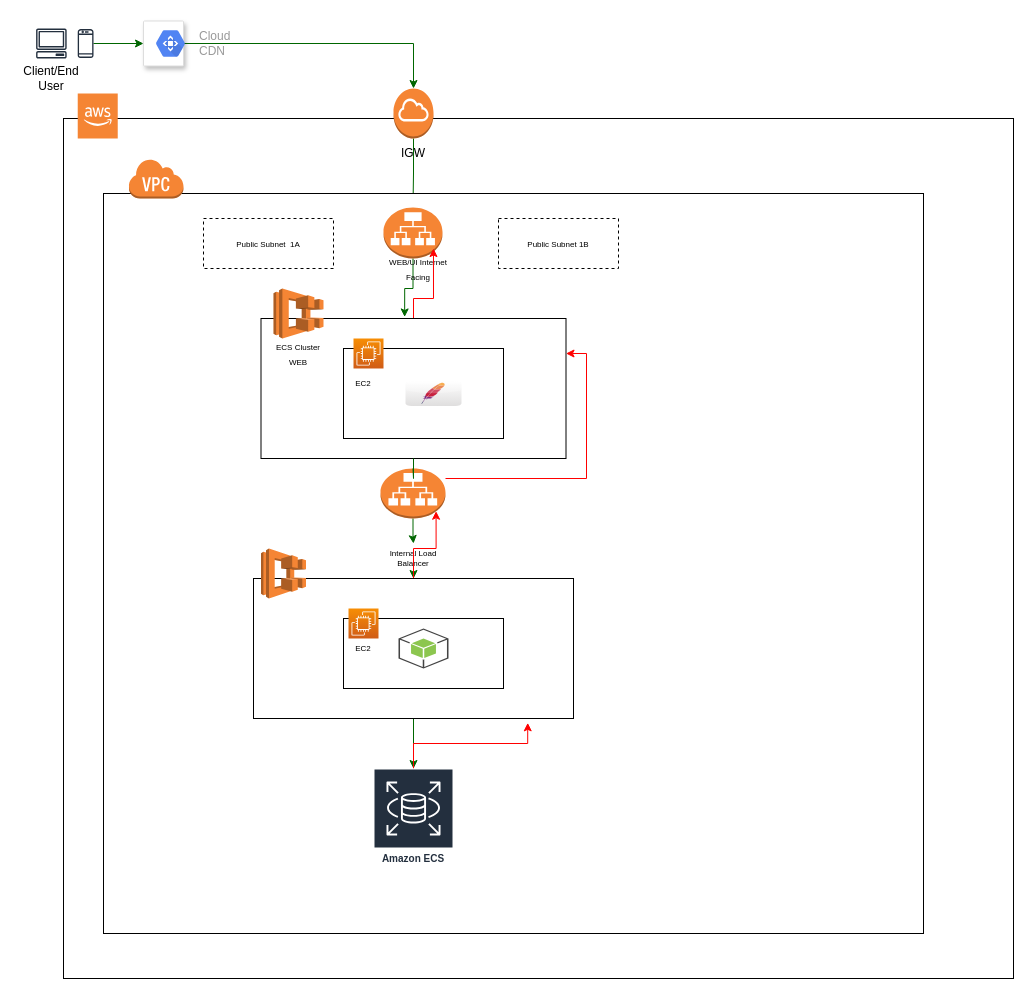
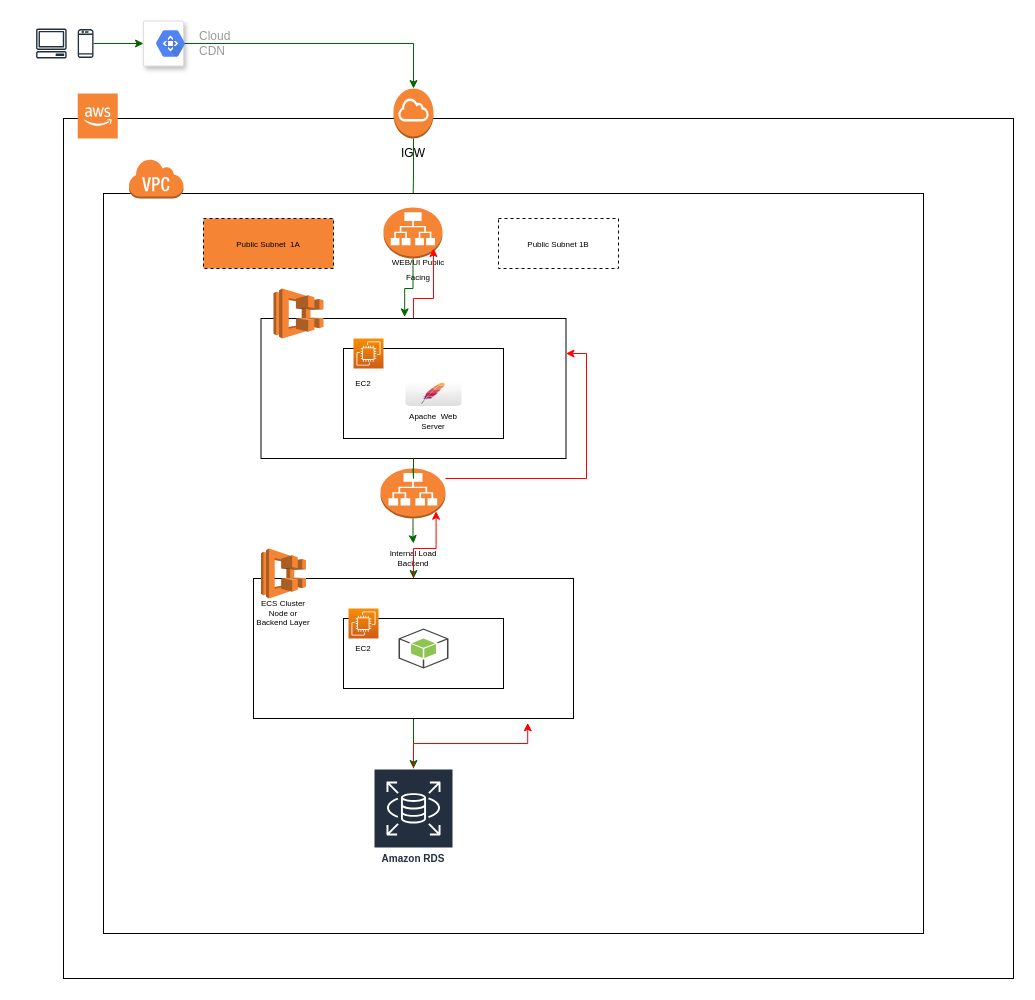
node "Client/End User": removed
node "Public Subnet 1A": fillcolor #ffffff -> #f58534
node "WEB/UI Internet Facing": label "WEB/UI Internet Facing" -> "WEB/UI Public Facing"
node "ECS Cluster WEB": removed
node "Apache Web Server": added
node "Internal Load Balancer": label "Internal Load Balancer" -> "Internal Load Backend"
node "ECS Cluster Node or Backend Layer": added
node "Amazon ECS": label "Amazon ECS" -> "Amazon RDS"
